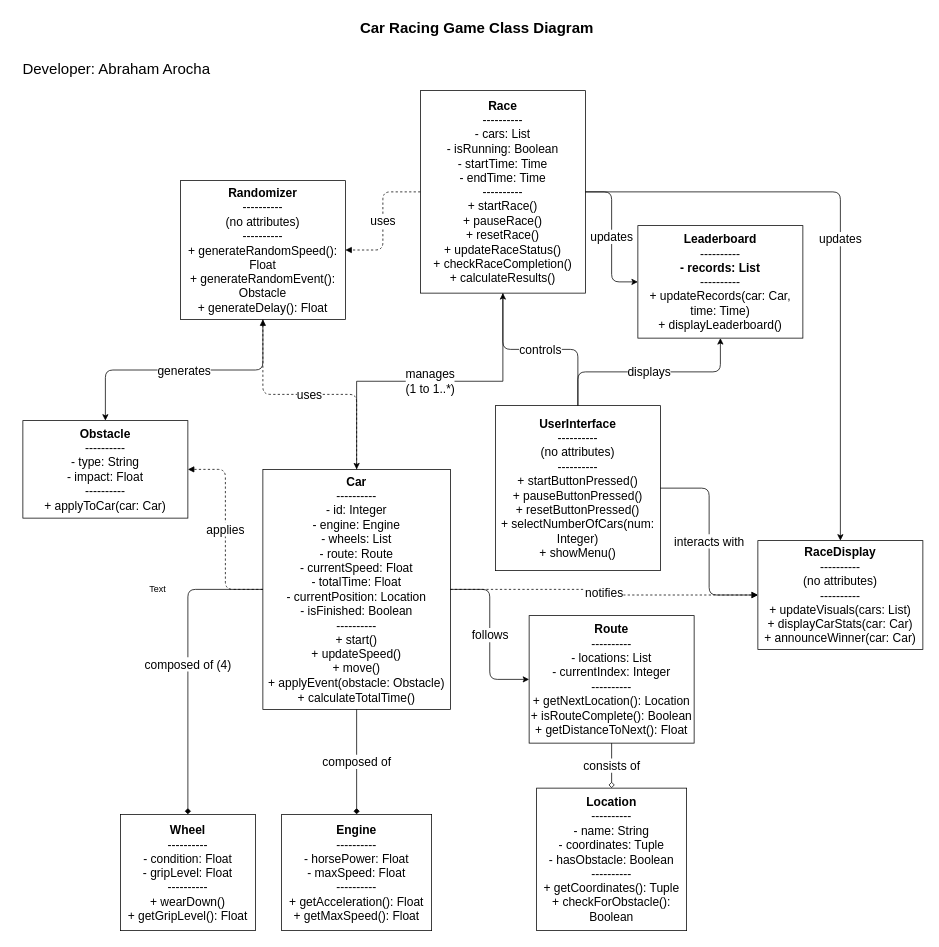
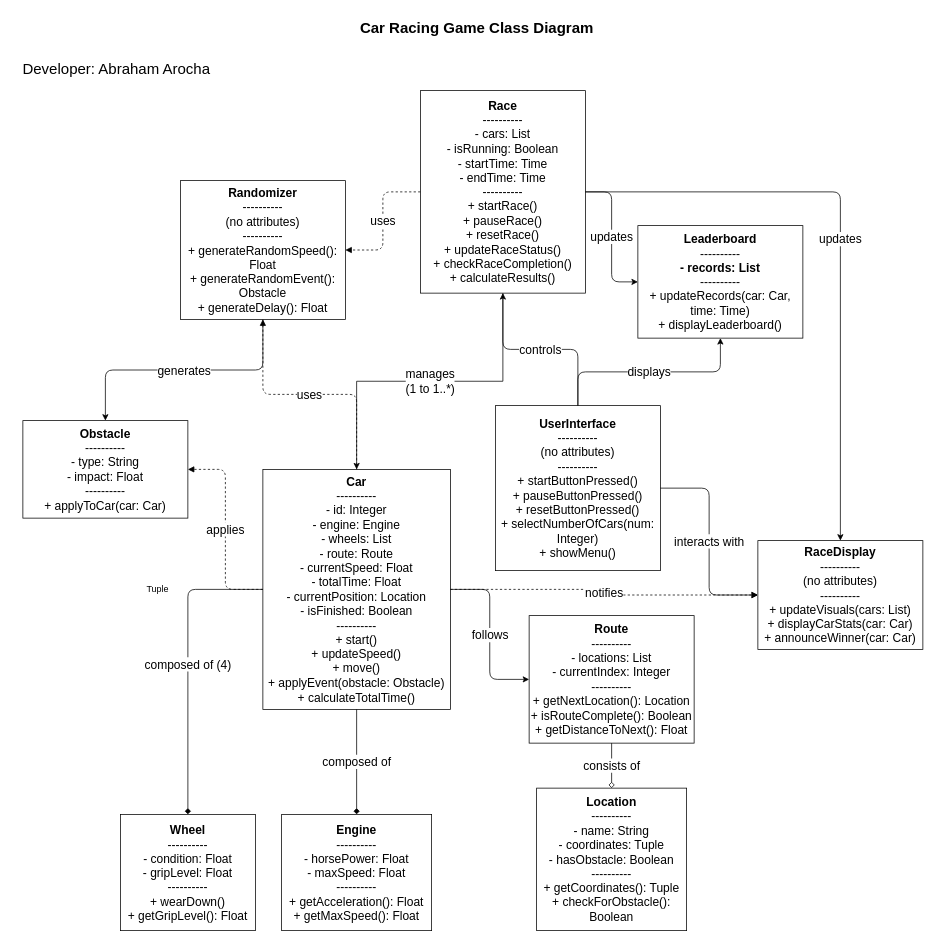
node "Text": label "Text" -> "Tuple"
